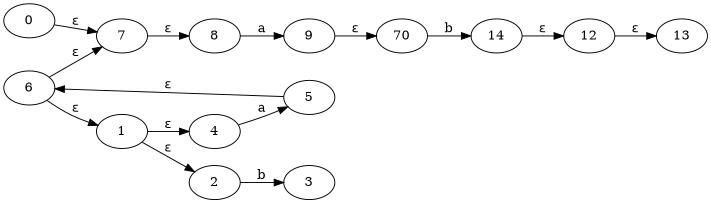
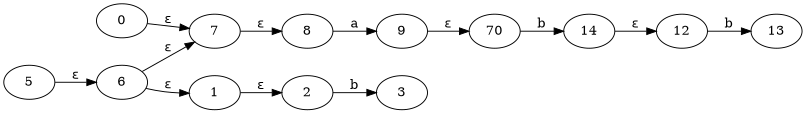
edge "12" -> "13": label "ε" -> "b"
node "4": removed
